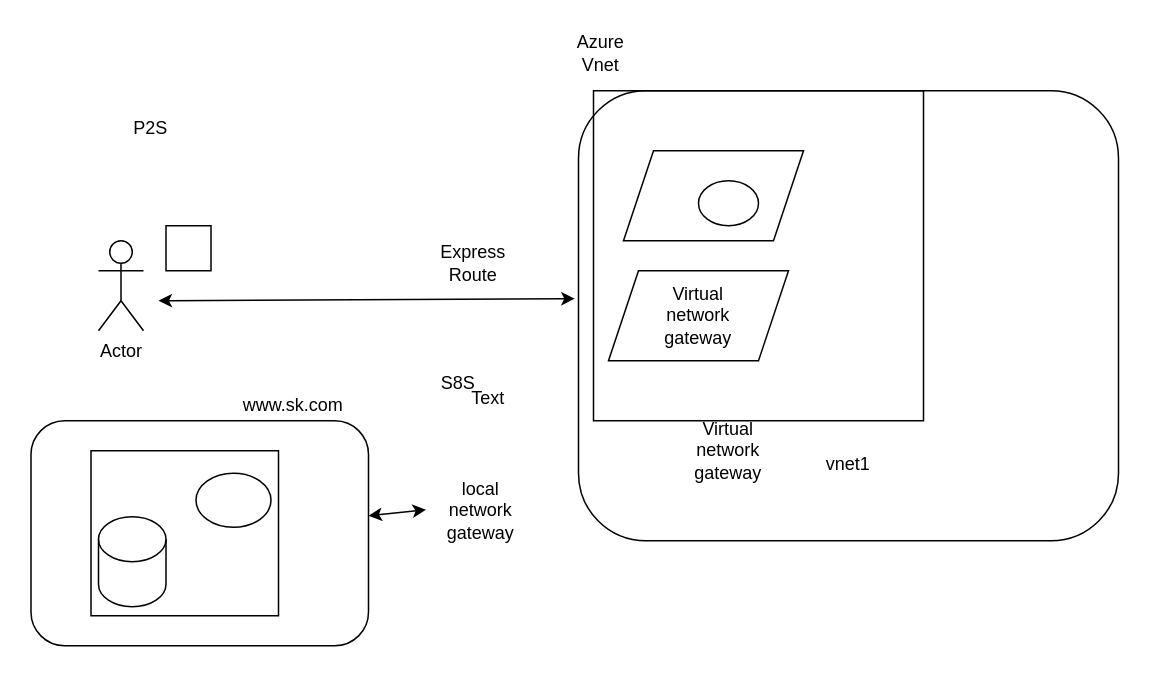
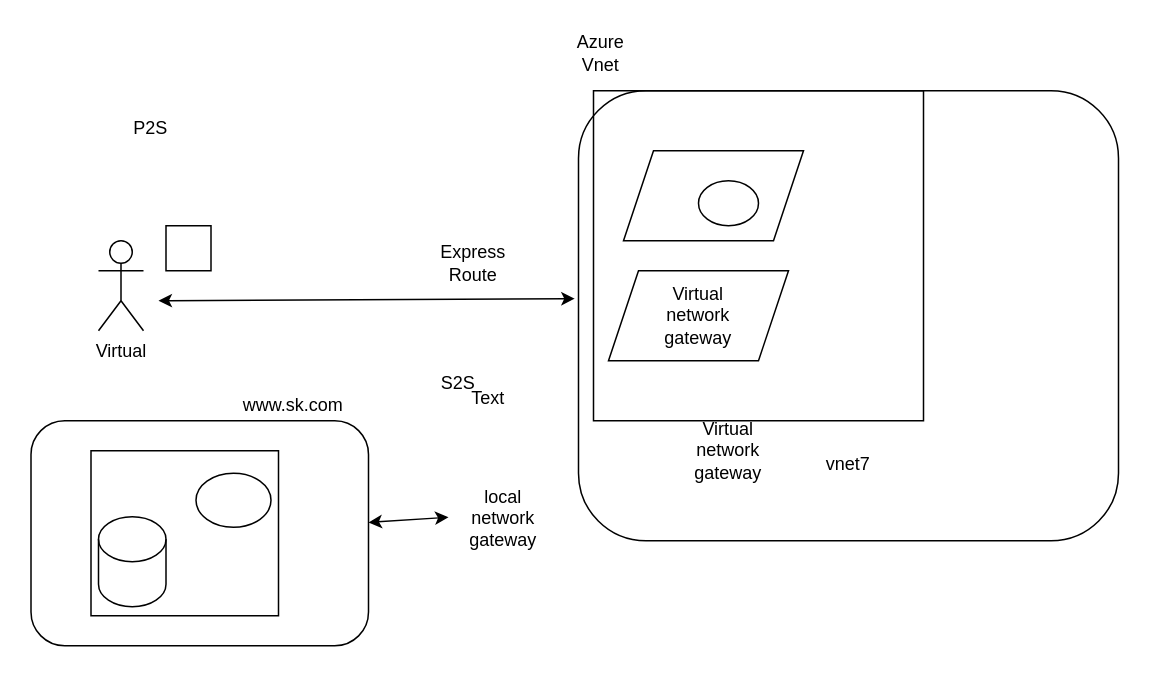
node "Actor": label "Actor" -> "Virtual"
node "S8S": label "S8S" -> "S2S"
node "vnet1": label "vnet1" -> "vnet7"
node "local network gateway": moved (481, 511) -> (503, 518)
